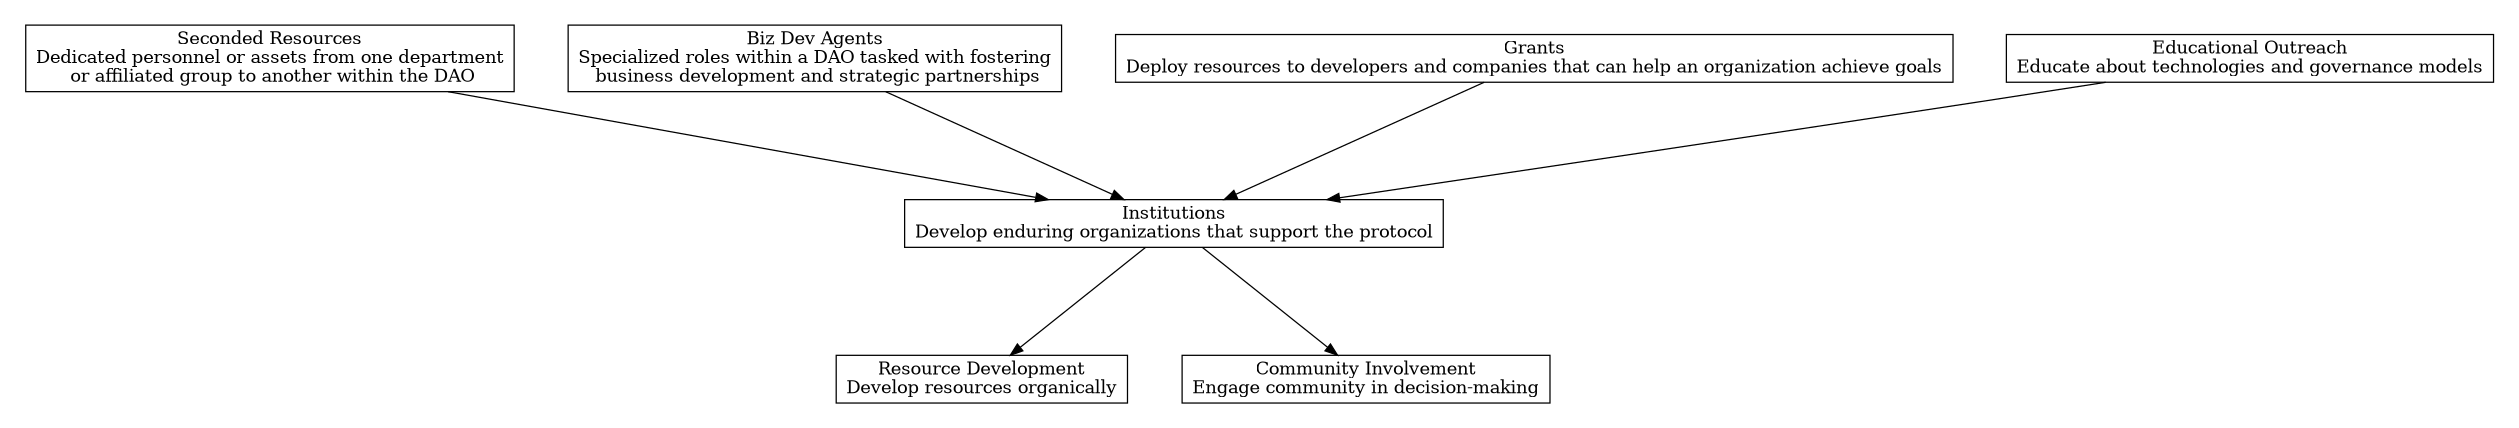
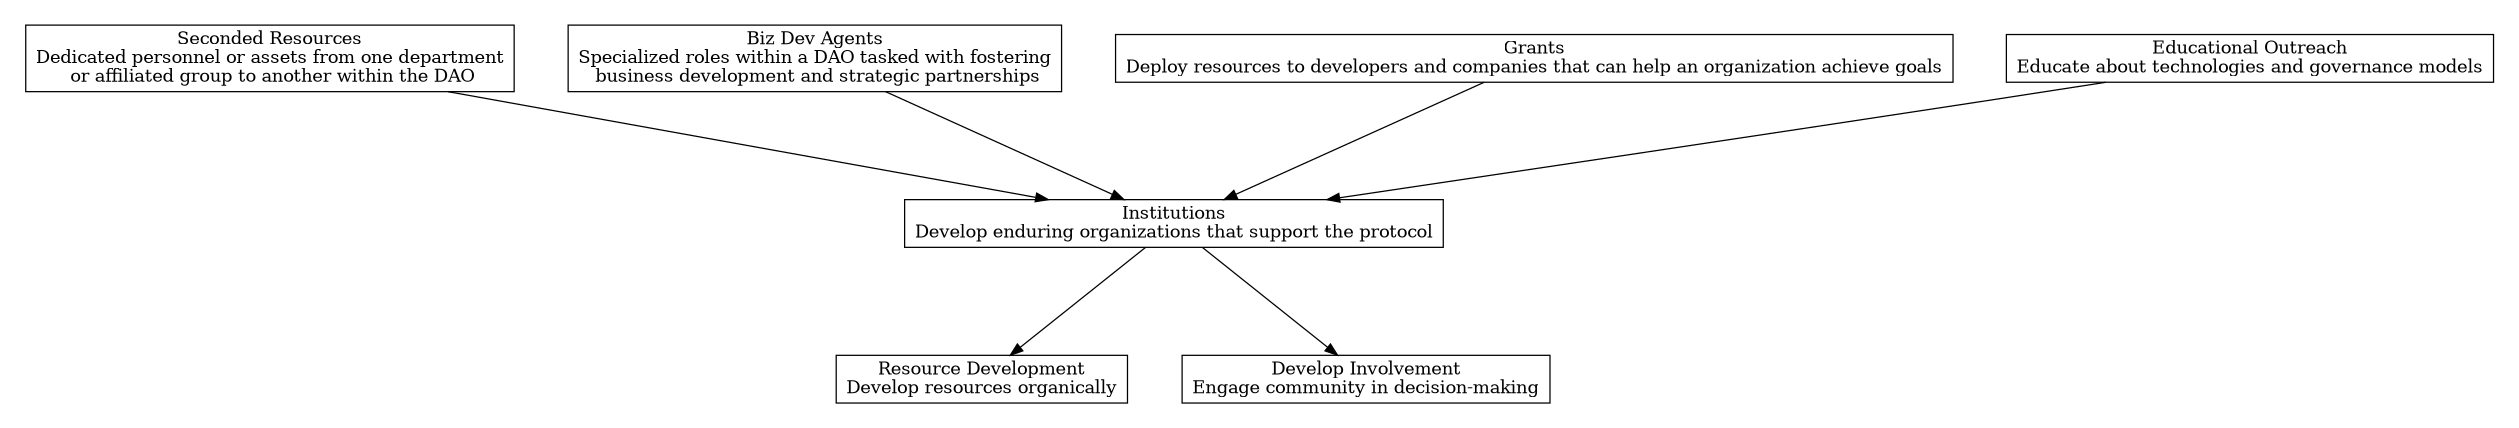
node "Community Involvement Engage community in decision-making": label "Community Involvement Engage community in decision-making" -> "Develop Involvement Engage community in decision-making"
